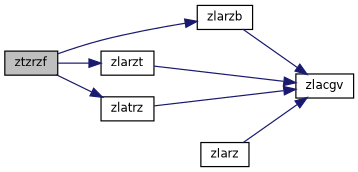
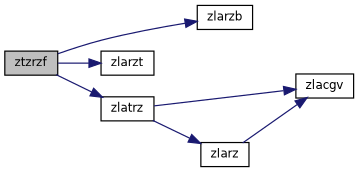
edge "zlarzb" -> "zlacgv": removed
edge "zlarzt" -> "zlacgv": removed
edge "zlatrz" -> "zlarz": added
